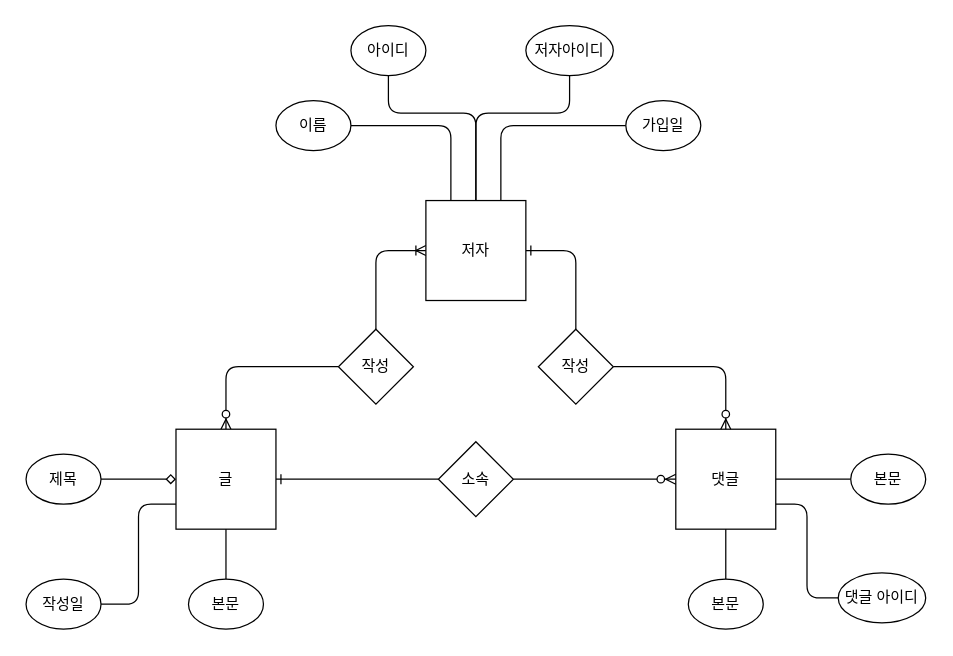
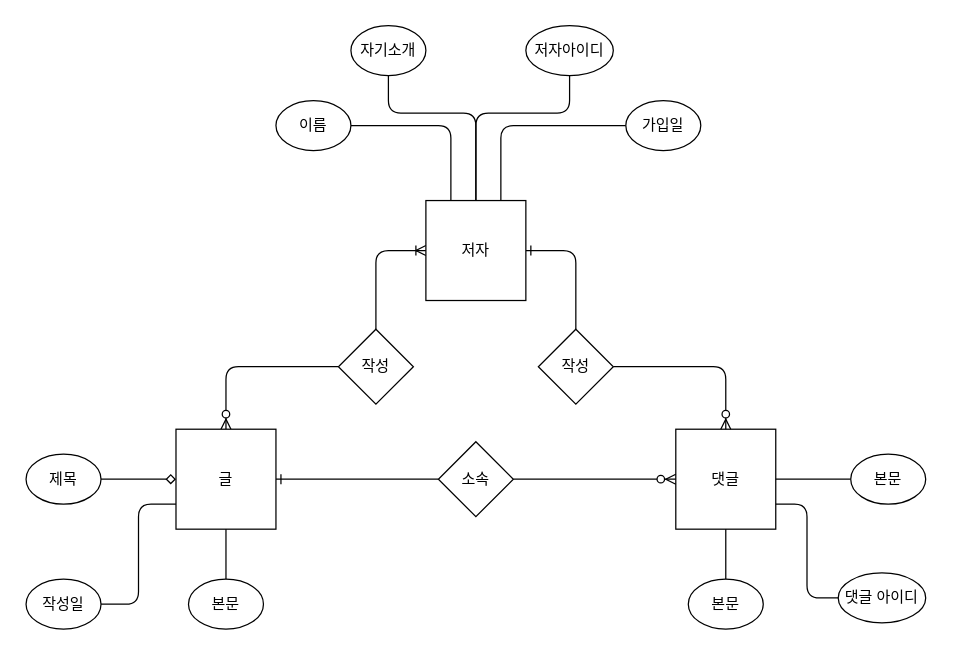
node "아이디": label "아이디" -> "자기소개"
